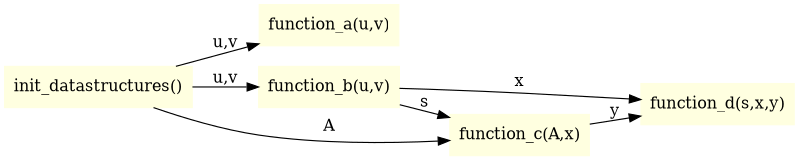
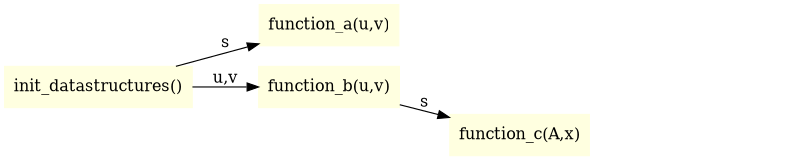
edge "init_datastructures()" -> "function_a(u,v)": label "u,v" -> "s"
node "function_d(s,x,y)": removed
edge "init_datastructures()" -> "function_c(A,x)": removed, label "A"
